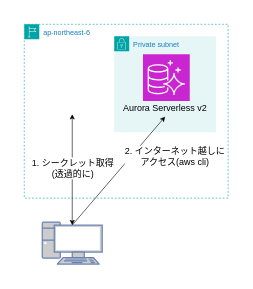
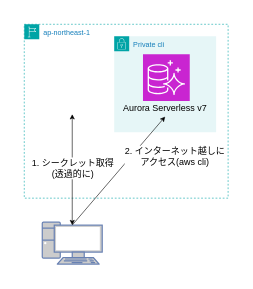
node "ap-northeast-6": label "ap-northeast-6" -> "ap-northeast-1"
node "Private subnet": label "Private subnet" -> "Private cli"
node "Aurora Serverless v2": label "Aurora Serverless v2" -> "Aurora Serverless v7"
